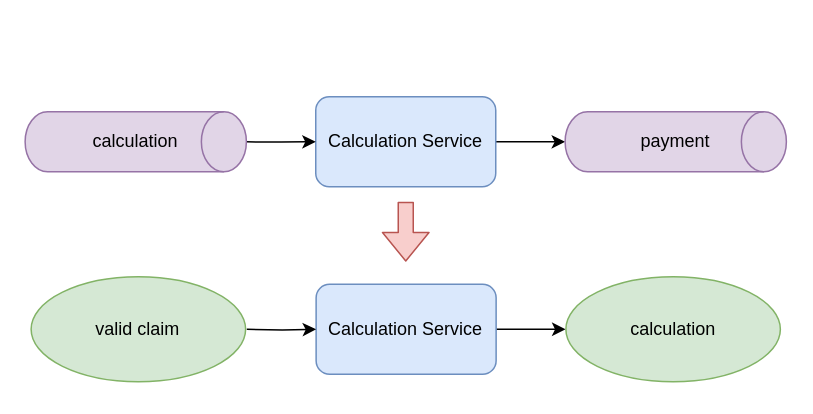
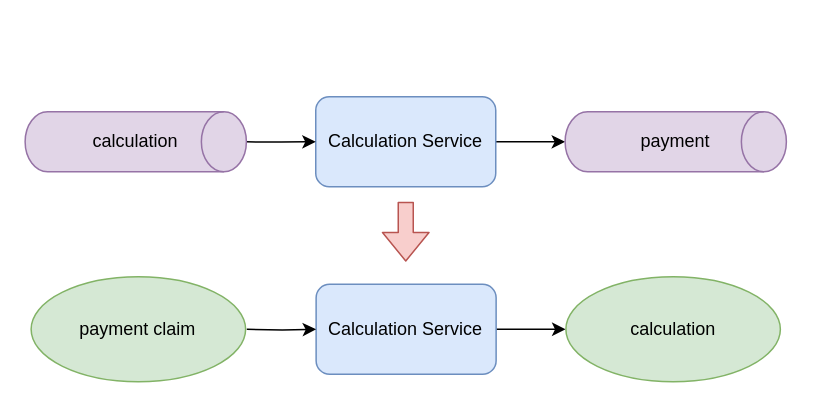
node "valid claim": label "valid claim" -> "payment claim"
